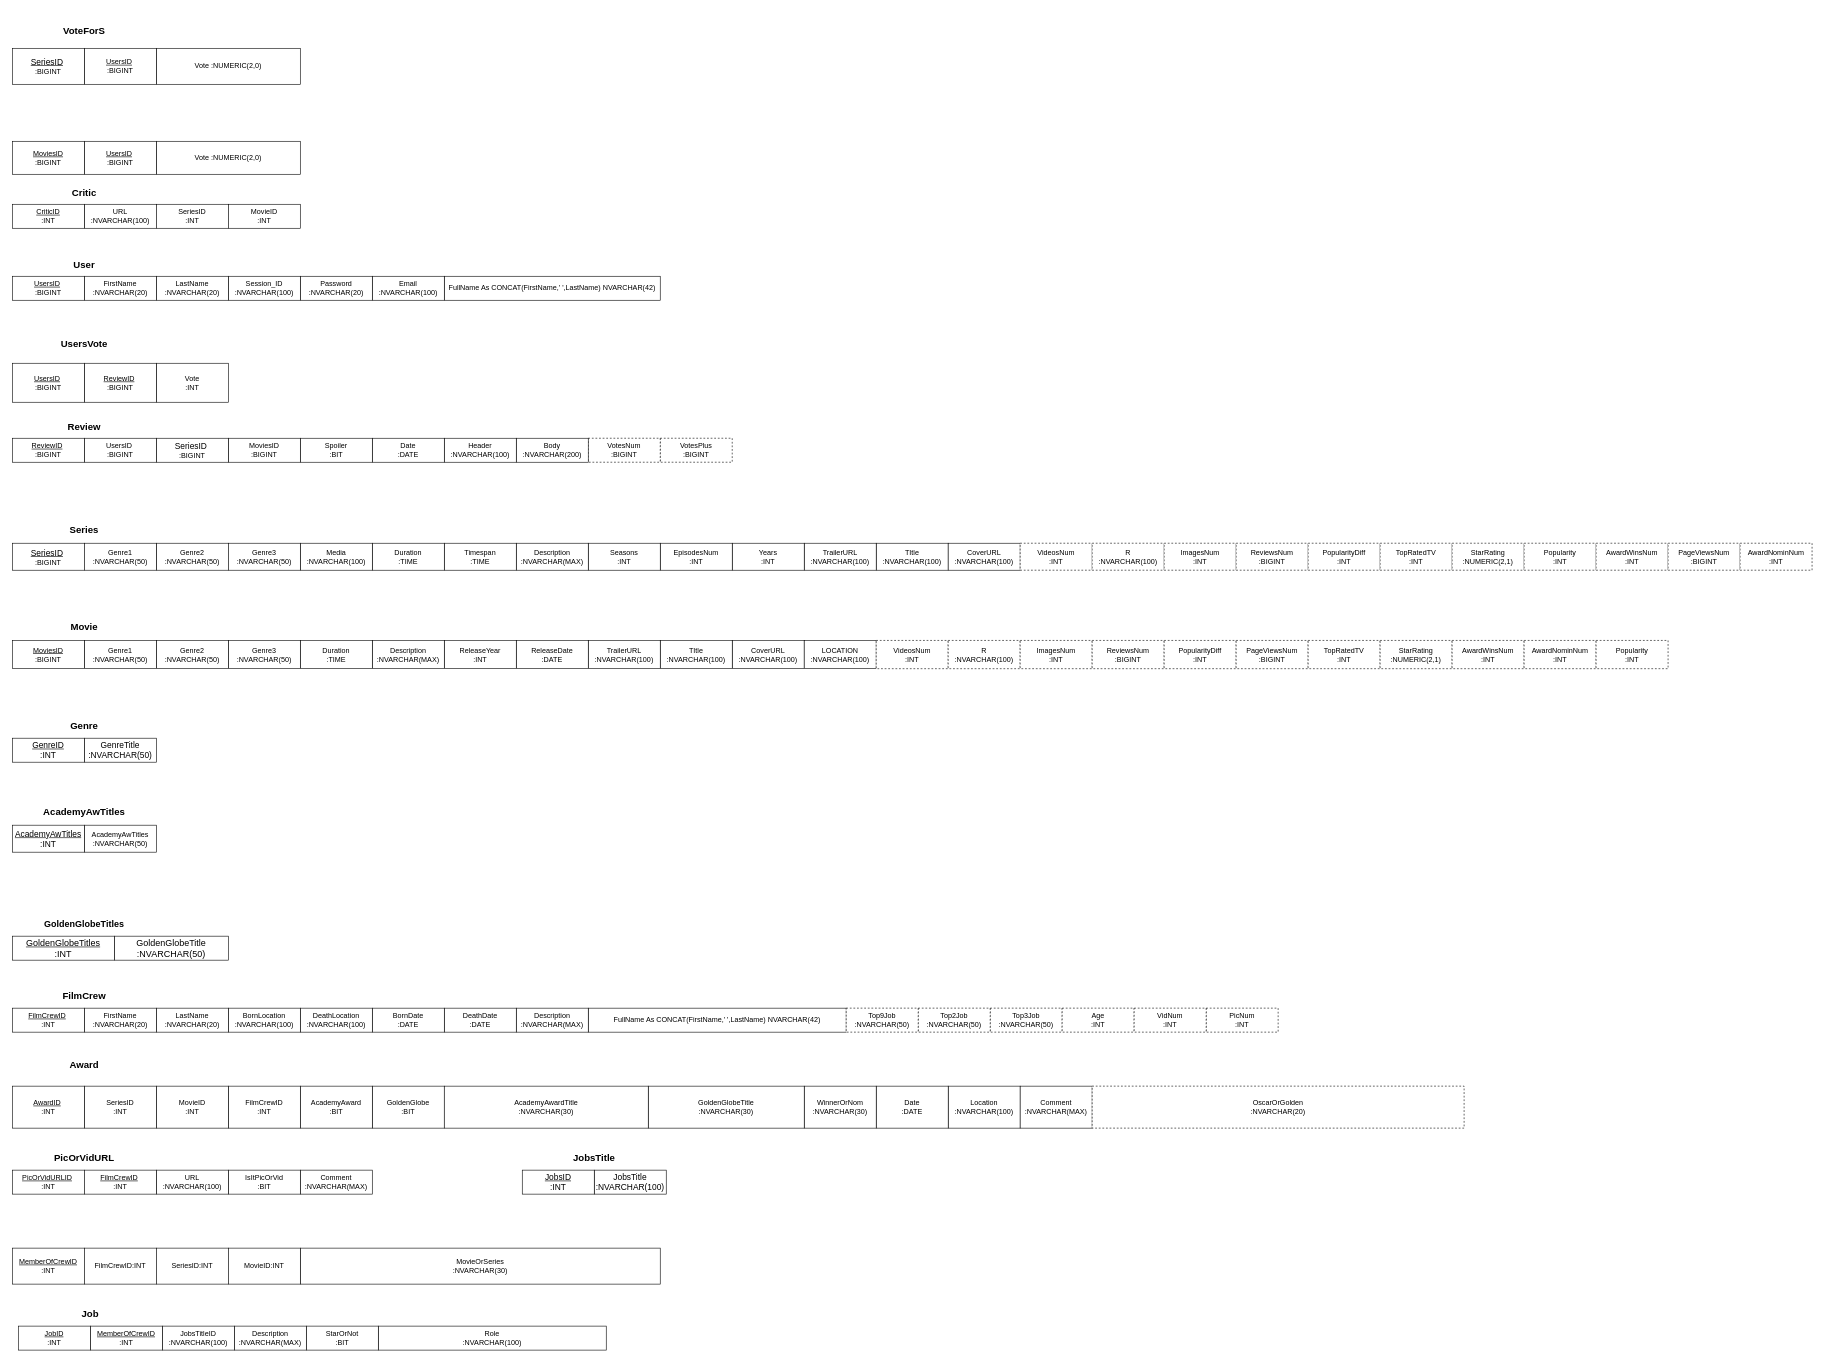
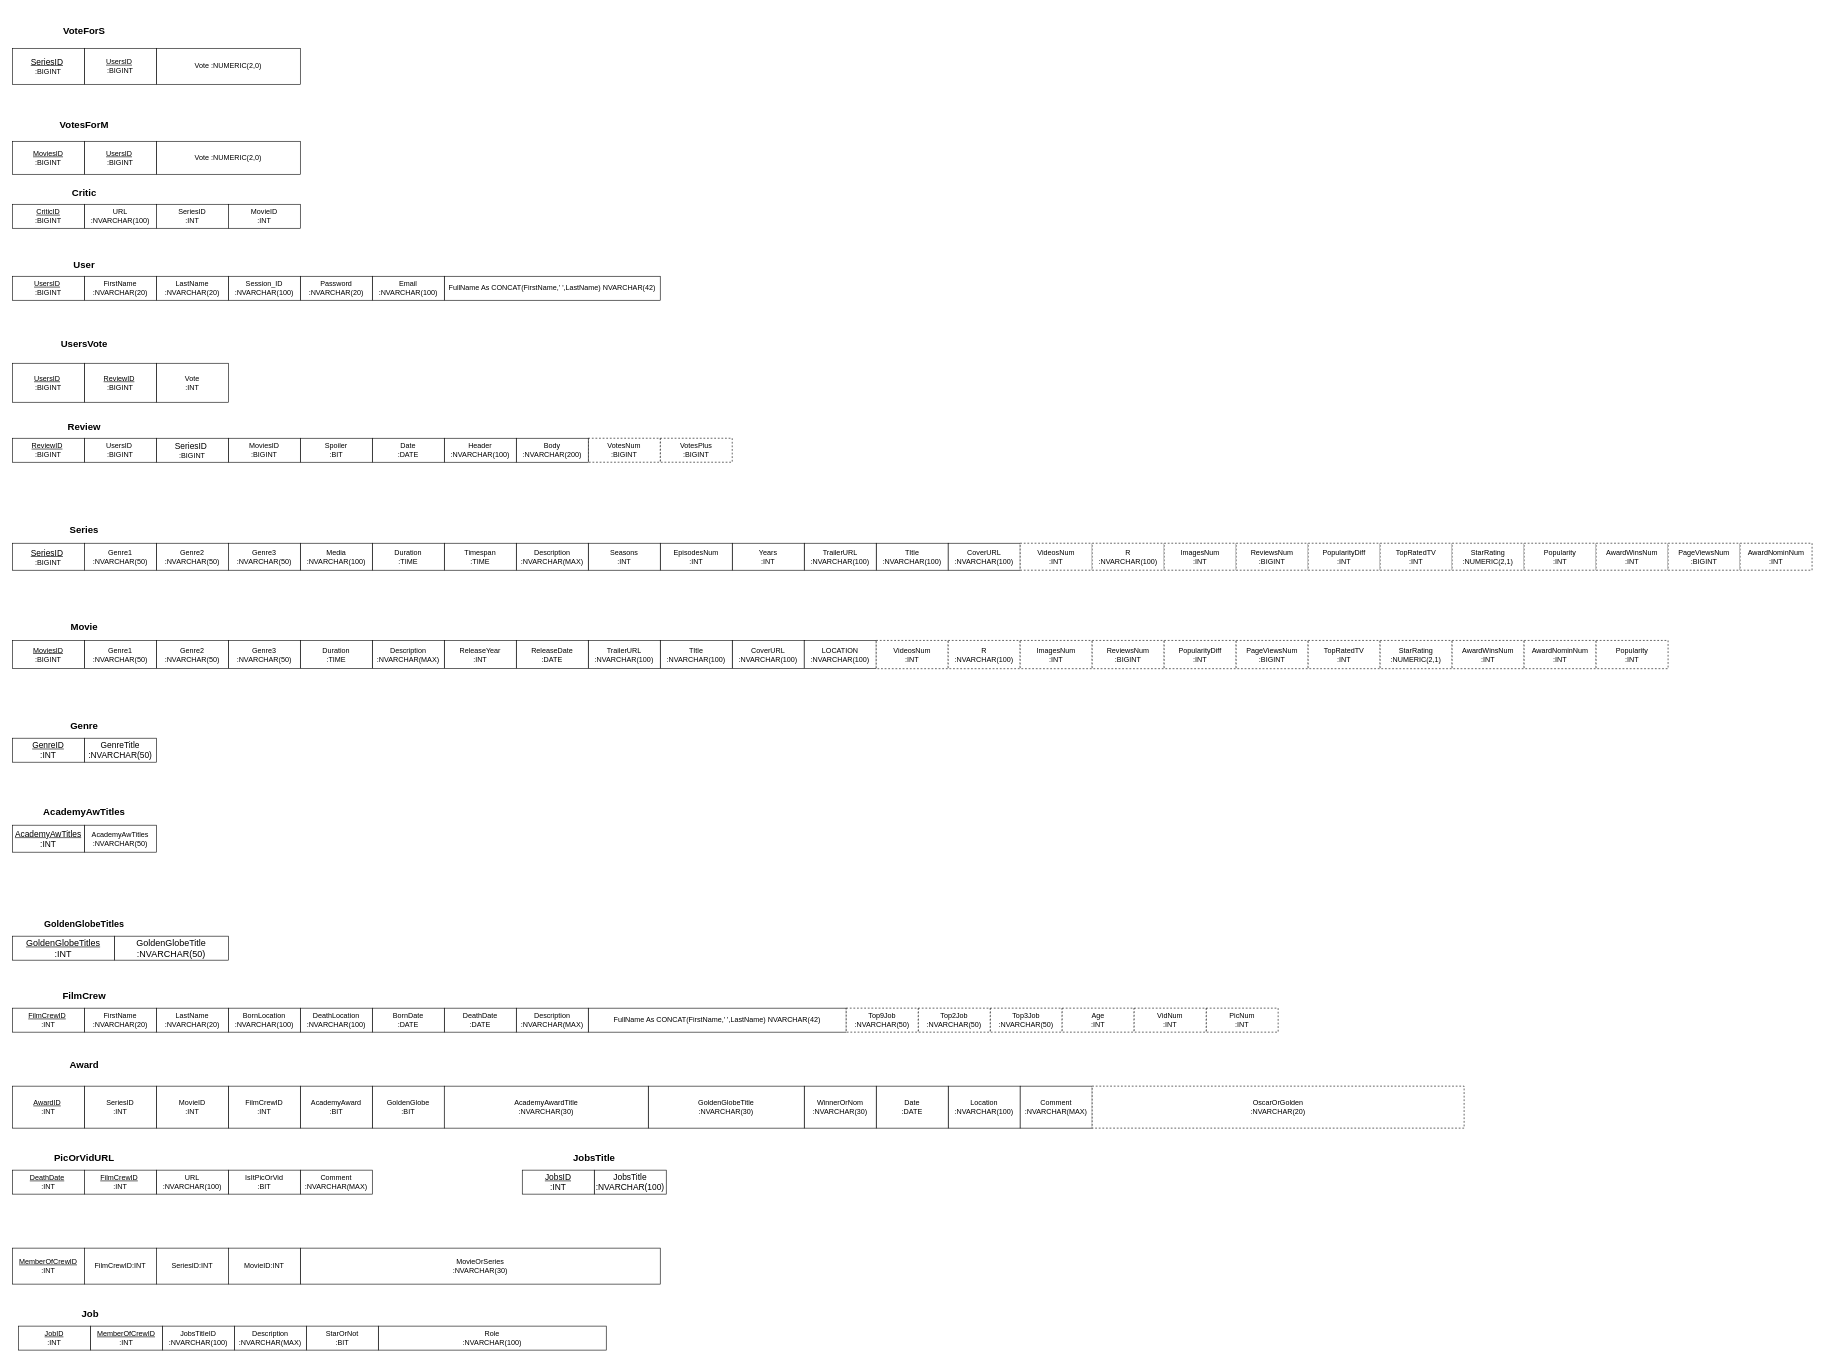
node "VotesForM": added
node "CriticID :INT": label "CriticID :INT" -> "CriticID :BIGINT"
node "PicOrVidURLID :INT": label "PicOrVidURLID :INT" -> "DeathDate :INT"
